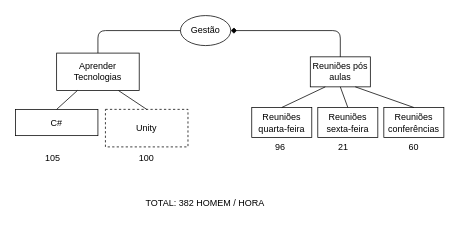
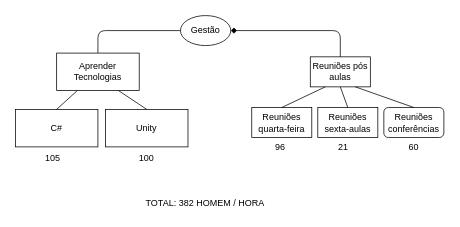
node "C#": size 83x26 -> 83x38
node "Reuniões conferências": shape rectangle -> rounded rectangle
node "Reuniões sexta-feira": label "Reuniões sexta-feira" -> "Reuniões sexta-aulas"
node "Unity": style dashed -> solid
